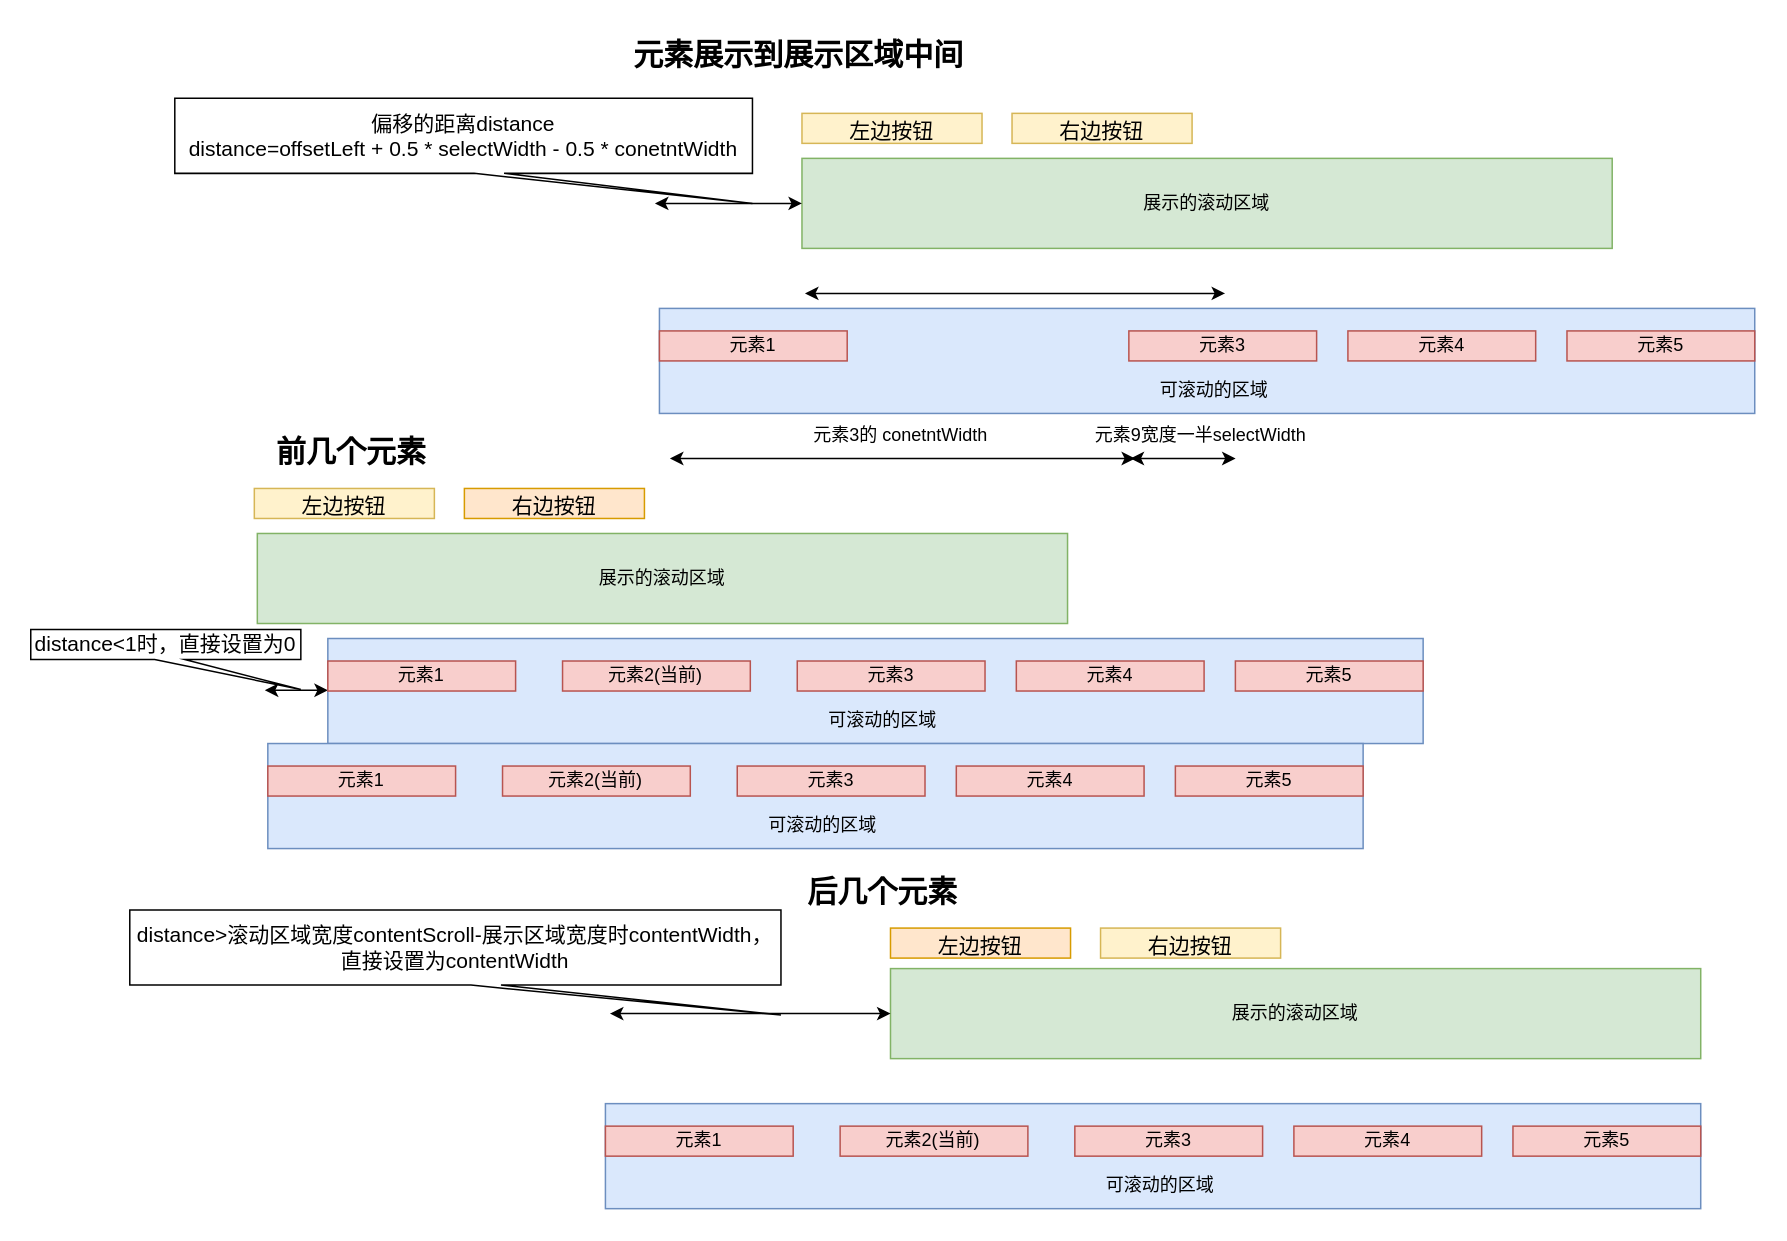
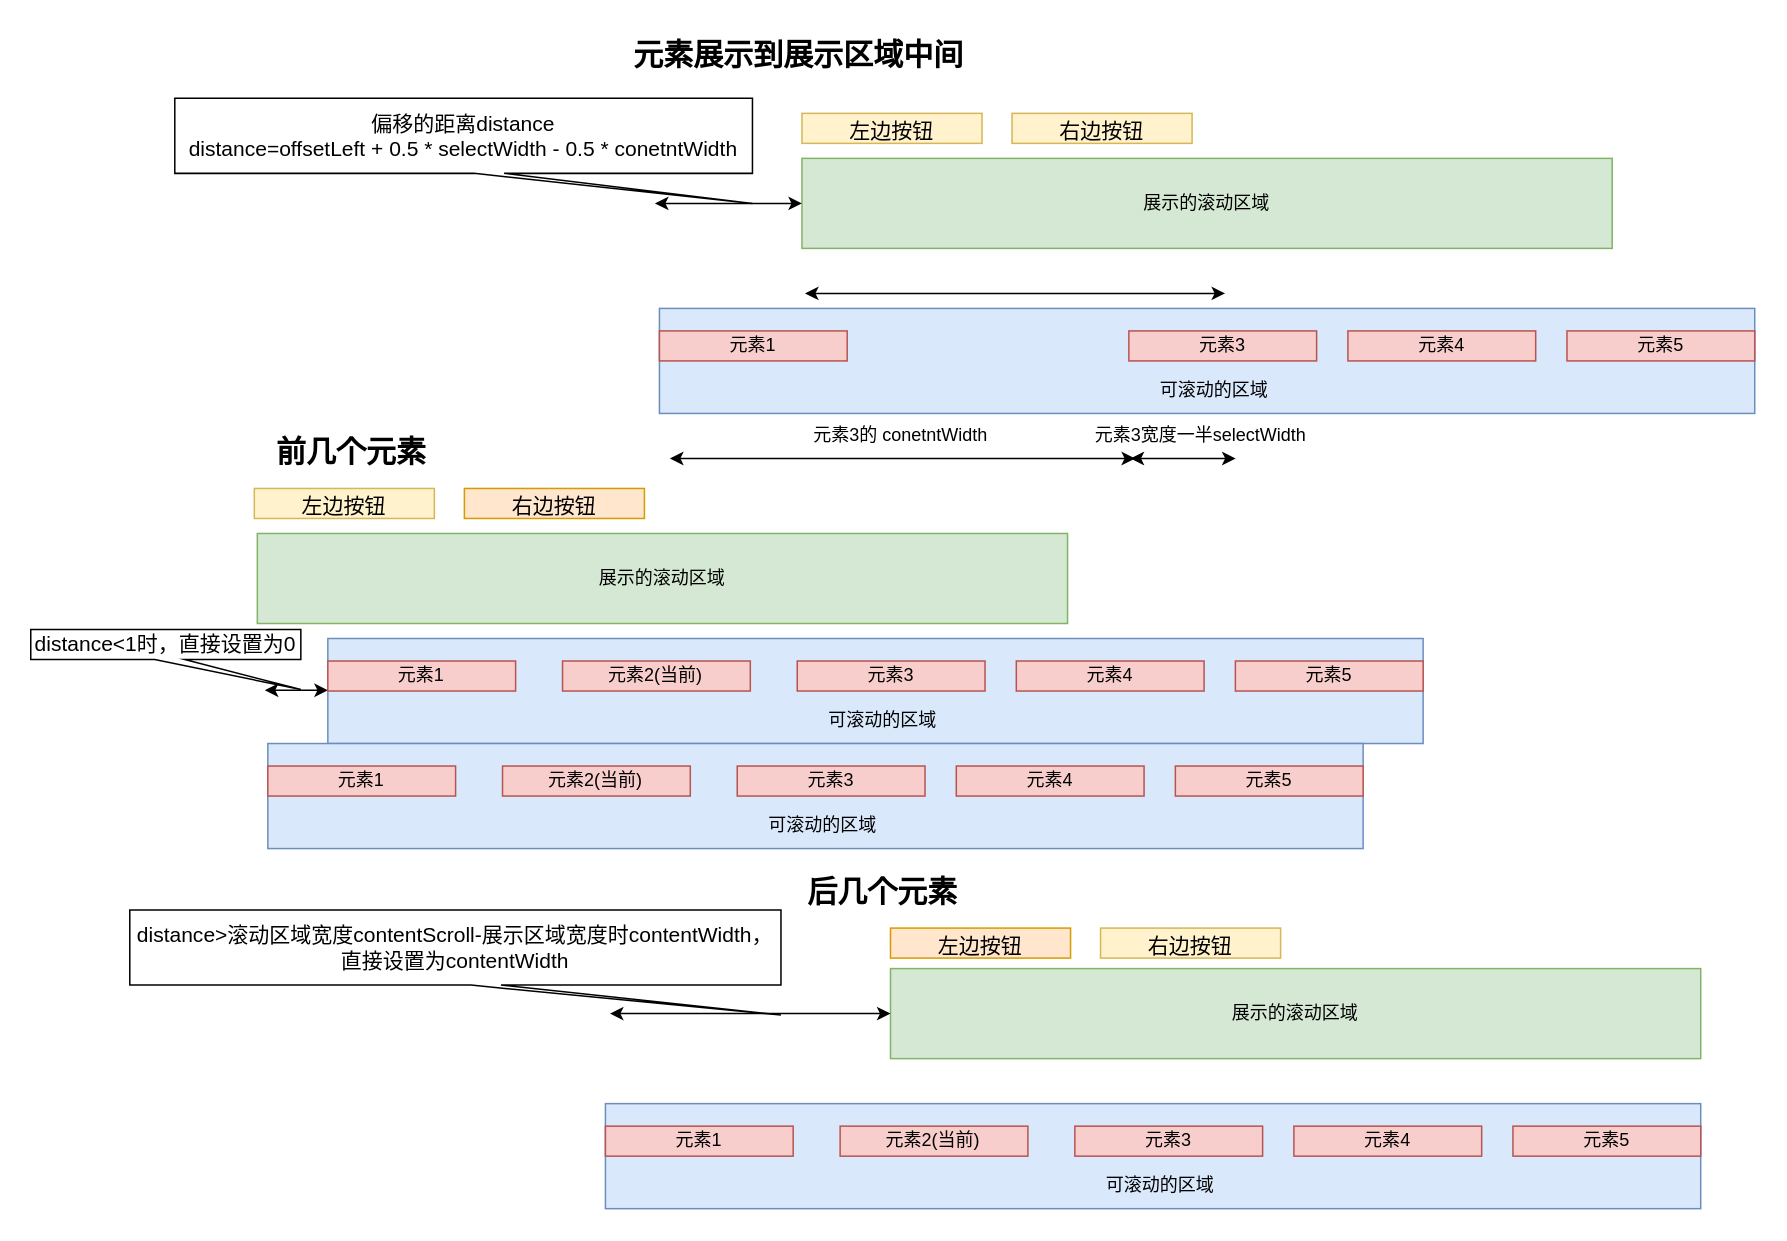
node "元素9宽度一半selectWidth": label "元素9宽度一半selectWidth" -> "元素3宽度一半selectWidth"
